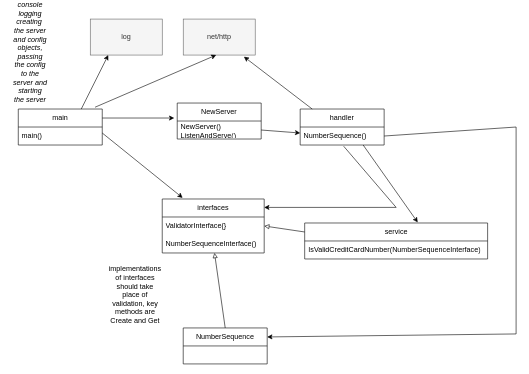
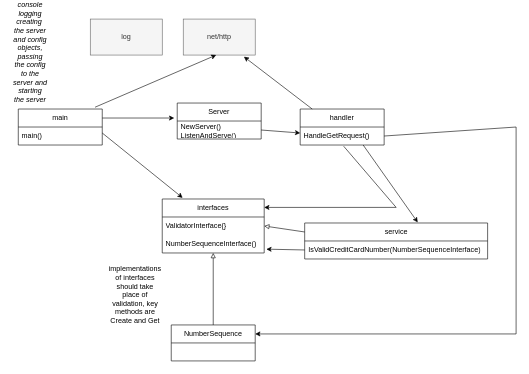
edge "main" -> "log": removed
node "NewServer": label "NewServer" -> "Server"
node "NumberSequence()": label "NumberSequence()" -> "HandleGetRequest()"
edge "IsValidCreditCardNumber(NumberSequenceInterface)" -> "NumberSequenceInterface()": added
node "NumberSequence": moved (225, 346) -> (213, 343)
